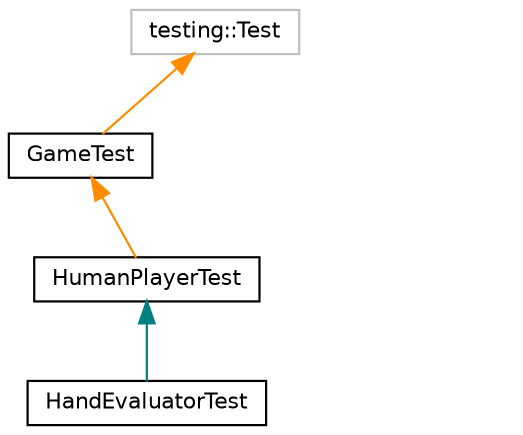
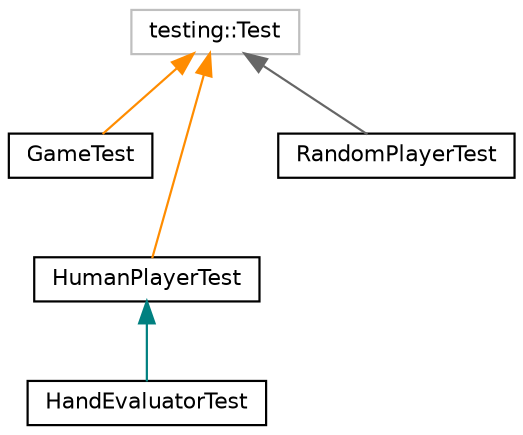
node "RandomPlayerTest": added
edge "HumanPlayerTest" -> "GameTest": now "HumanPlayerTest" -> "testing::Test"
